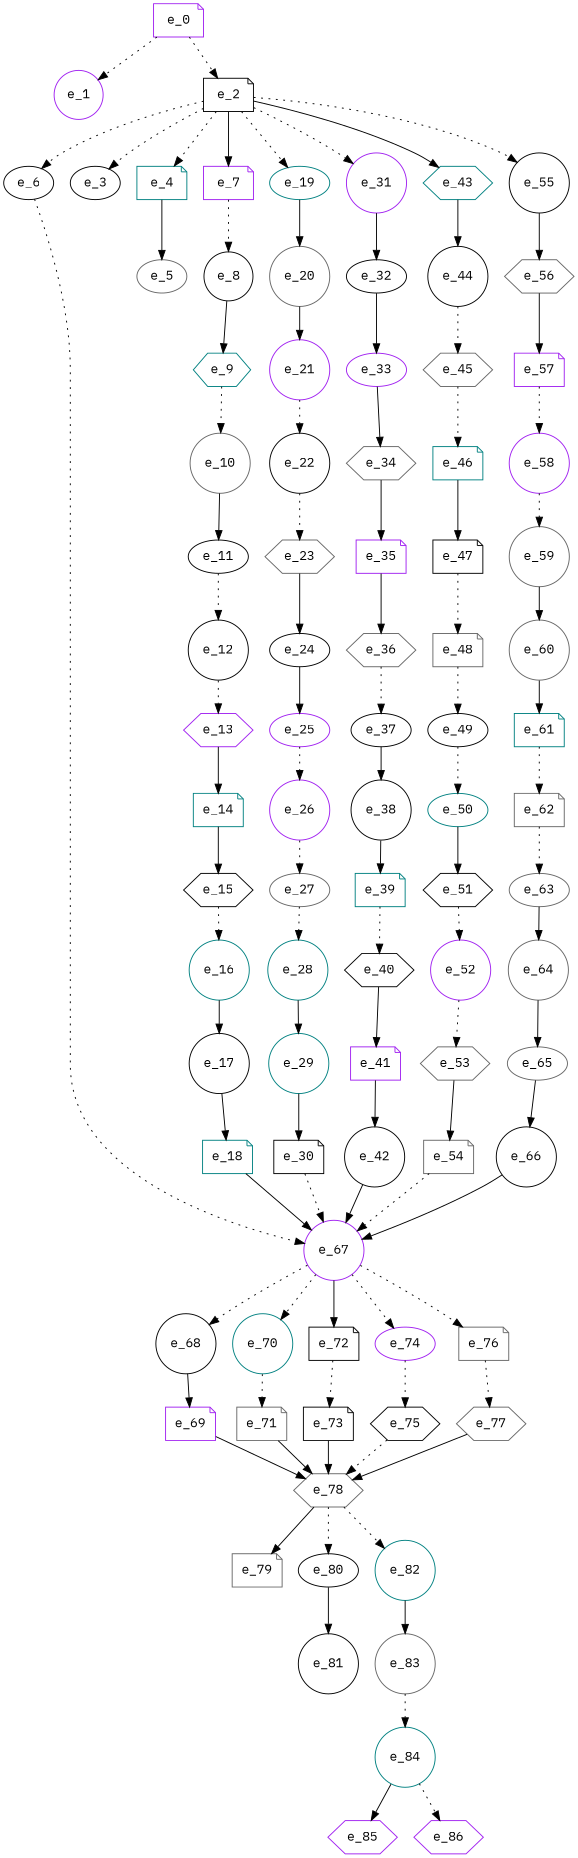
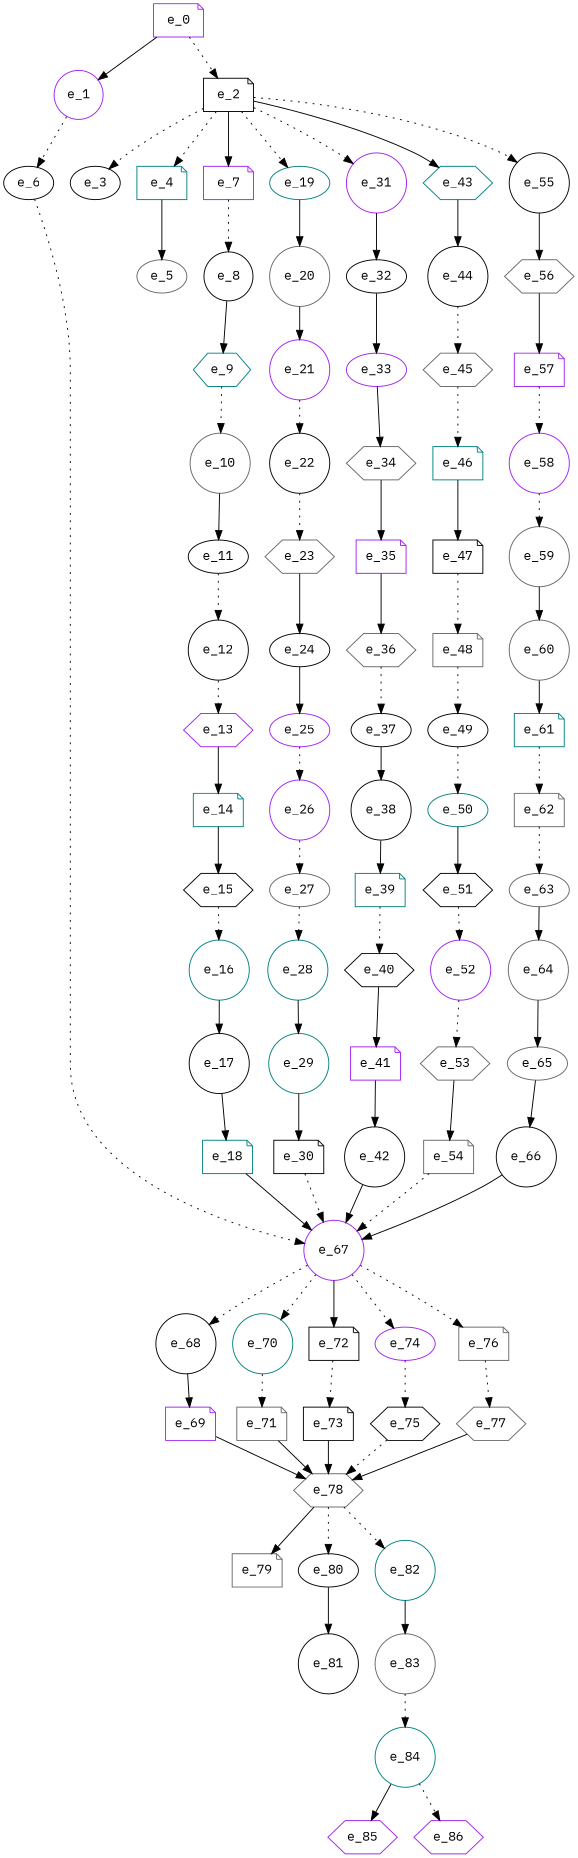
edge "e_0" -> "e_1": style dotted -> solid
edge "e_2" -> "e_6": now "e_1" -> "e_6"
